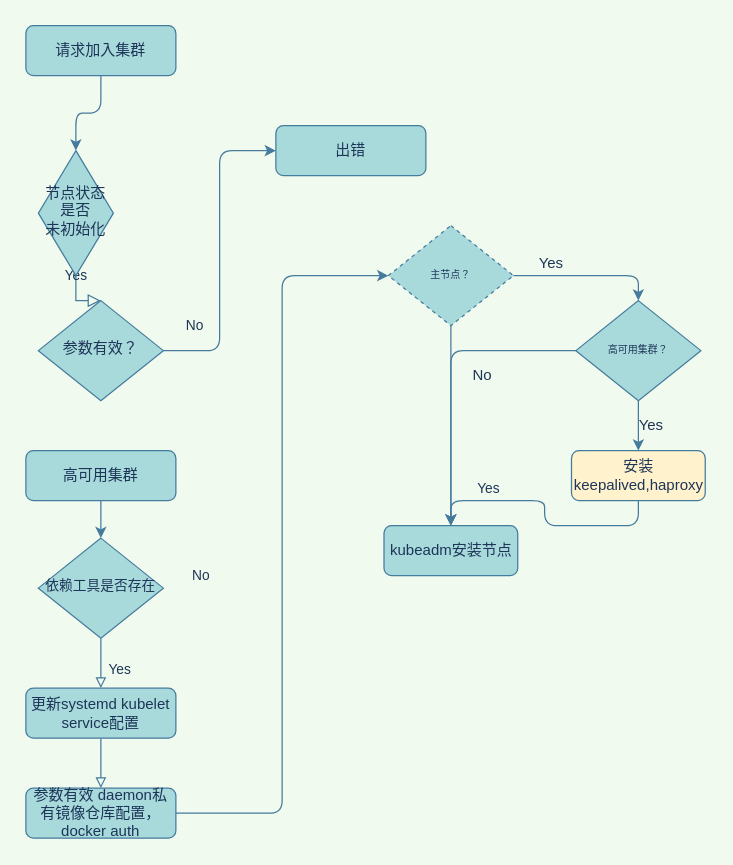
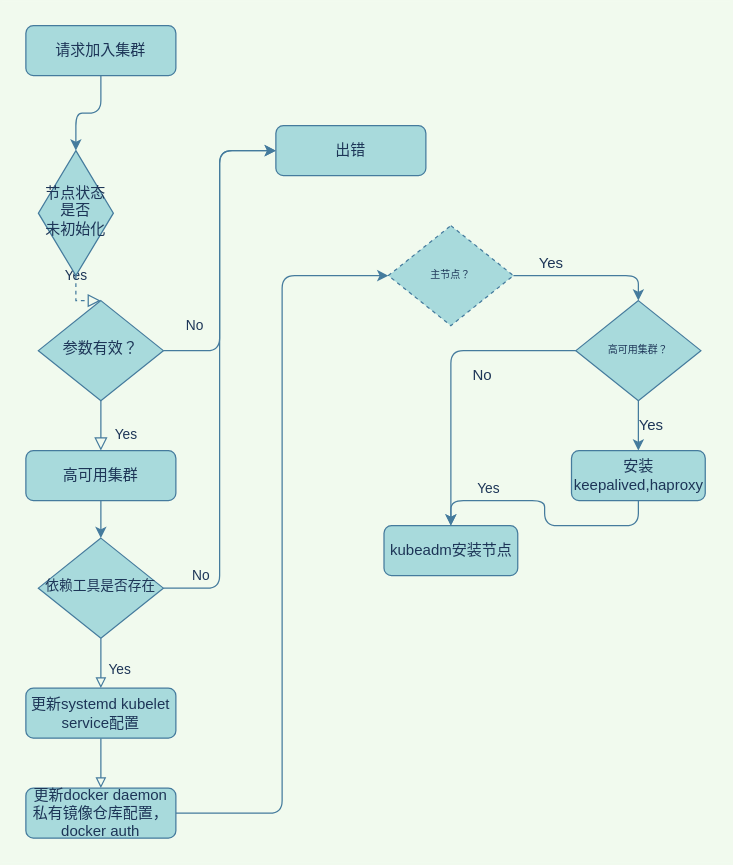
edge "节点状态是否 未初始化" -> "参数有效？": style solid -> dashed
edge "主节点？" -> "kubeadm安装节点": removed
edge "参数有效？" -> "高可用集群": added, label "Yes"
node "安装keepalived,haproxy": fillcolor #fff2cc -> #a8dadc
edge "依赖工具是否存在" -> "出错": added
node "参数有效 daemon私有镜像仓库配置，docker auth": label "参数有效 daemon私有镜像仓库配置，docker auth" -> "更新docker daemon私有镜像仓库配置，docker auth"
